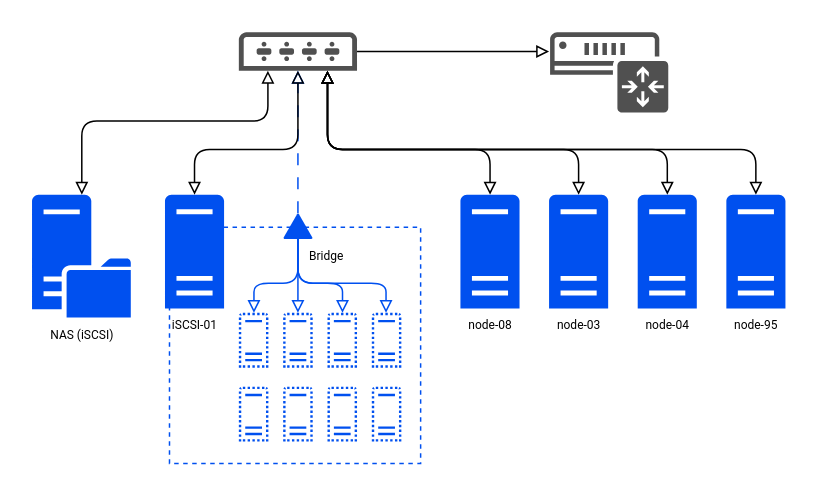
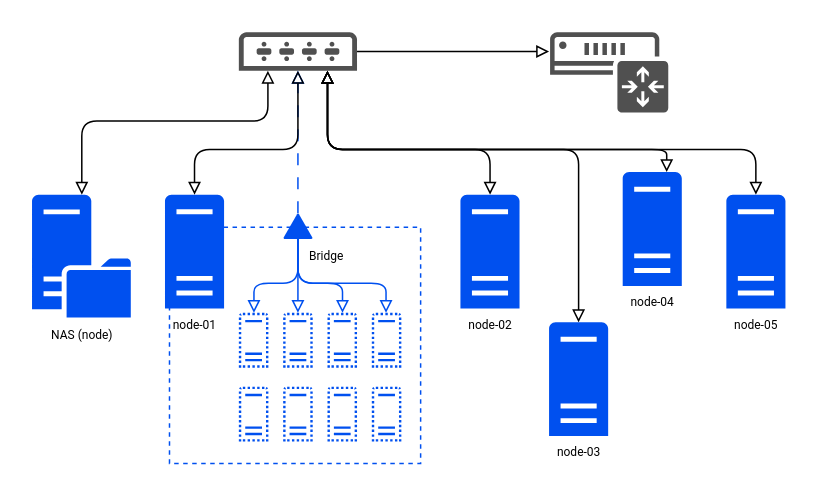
node "node-03": moved (578, 251) -> (578, 379)
node "node-04": moved (667, 251) -> (652, 229)
node "iSCSI-01": label "iSCSI-01" -> "node-01"
node "node-08": label "node-08" -> "node-02"
node "node-95": label "node-95" -> "node-05"
node "NAS (iSCSI)": label "NAS (iSCSI)" -> "NAS (node)"
